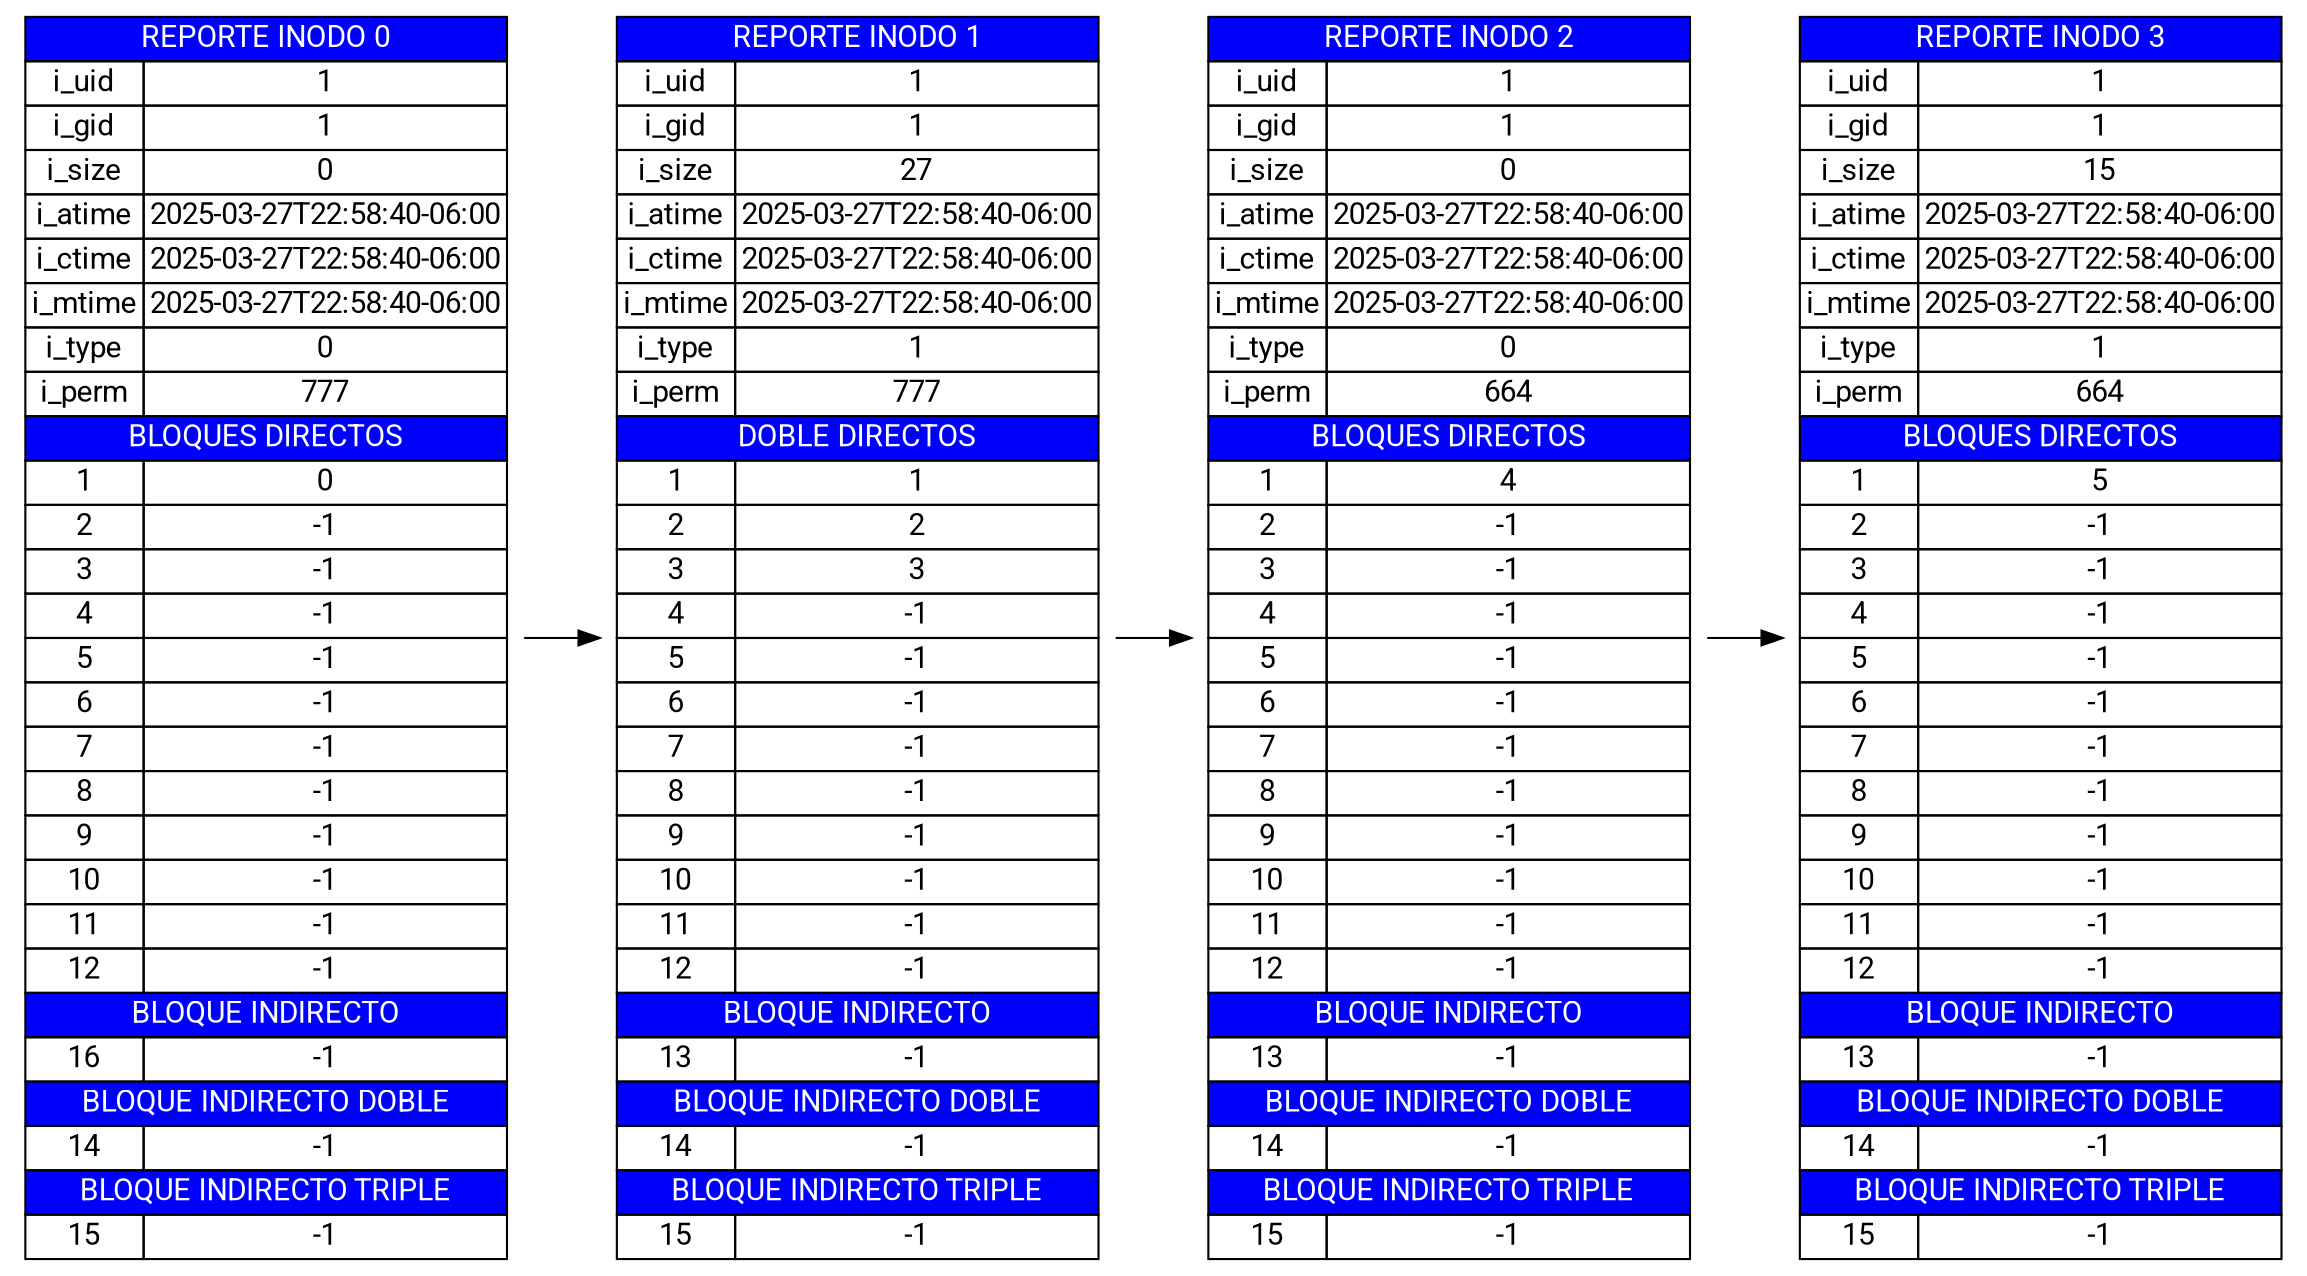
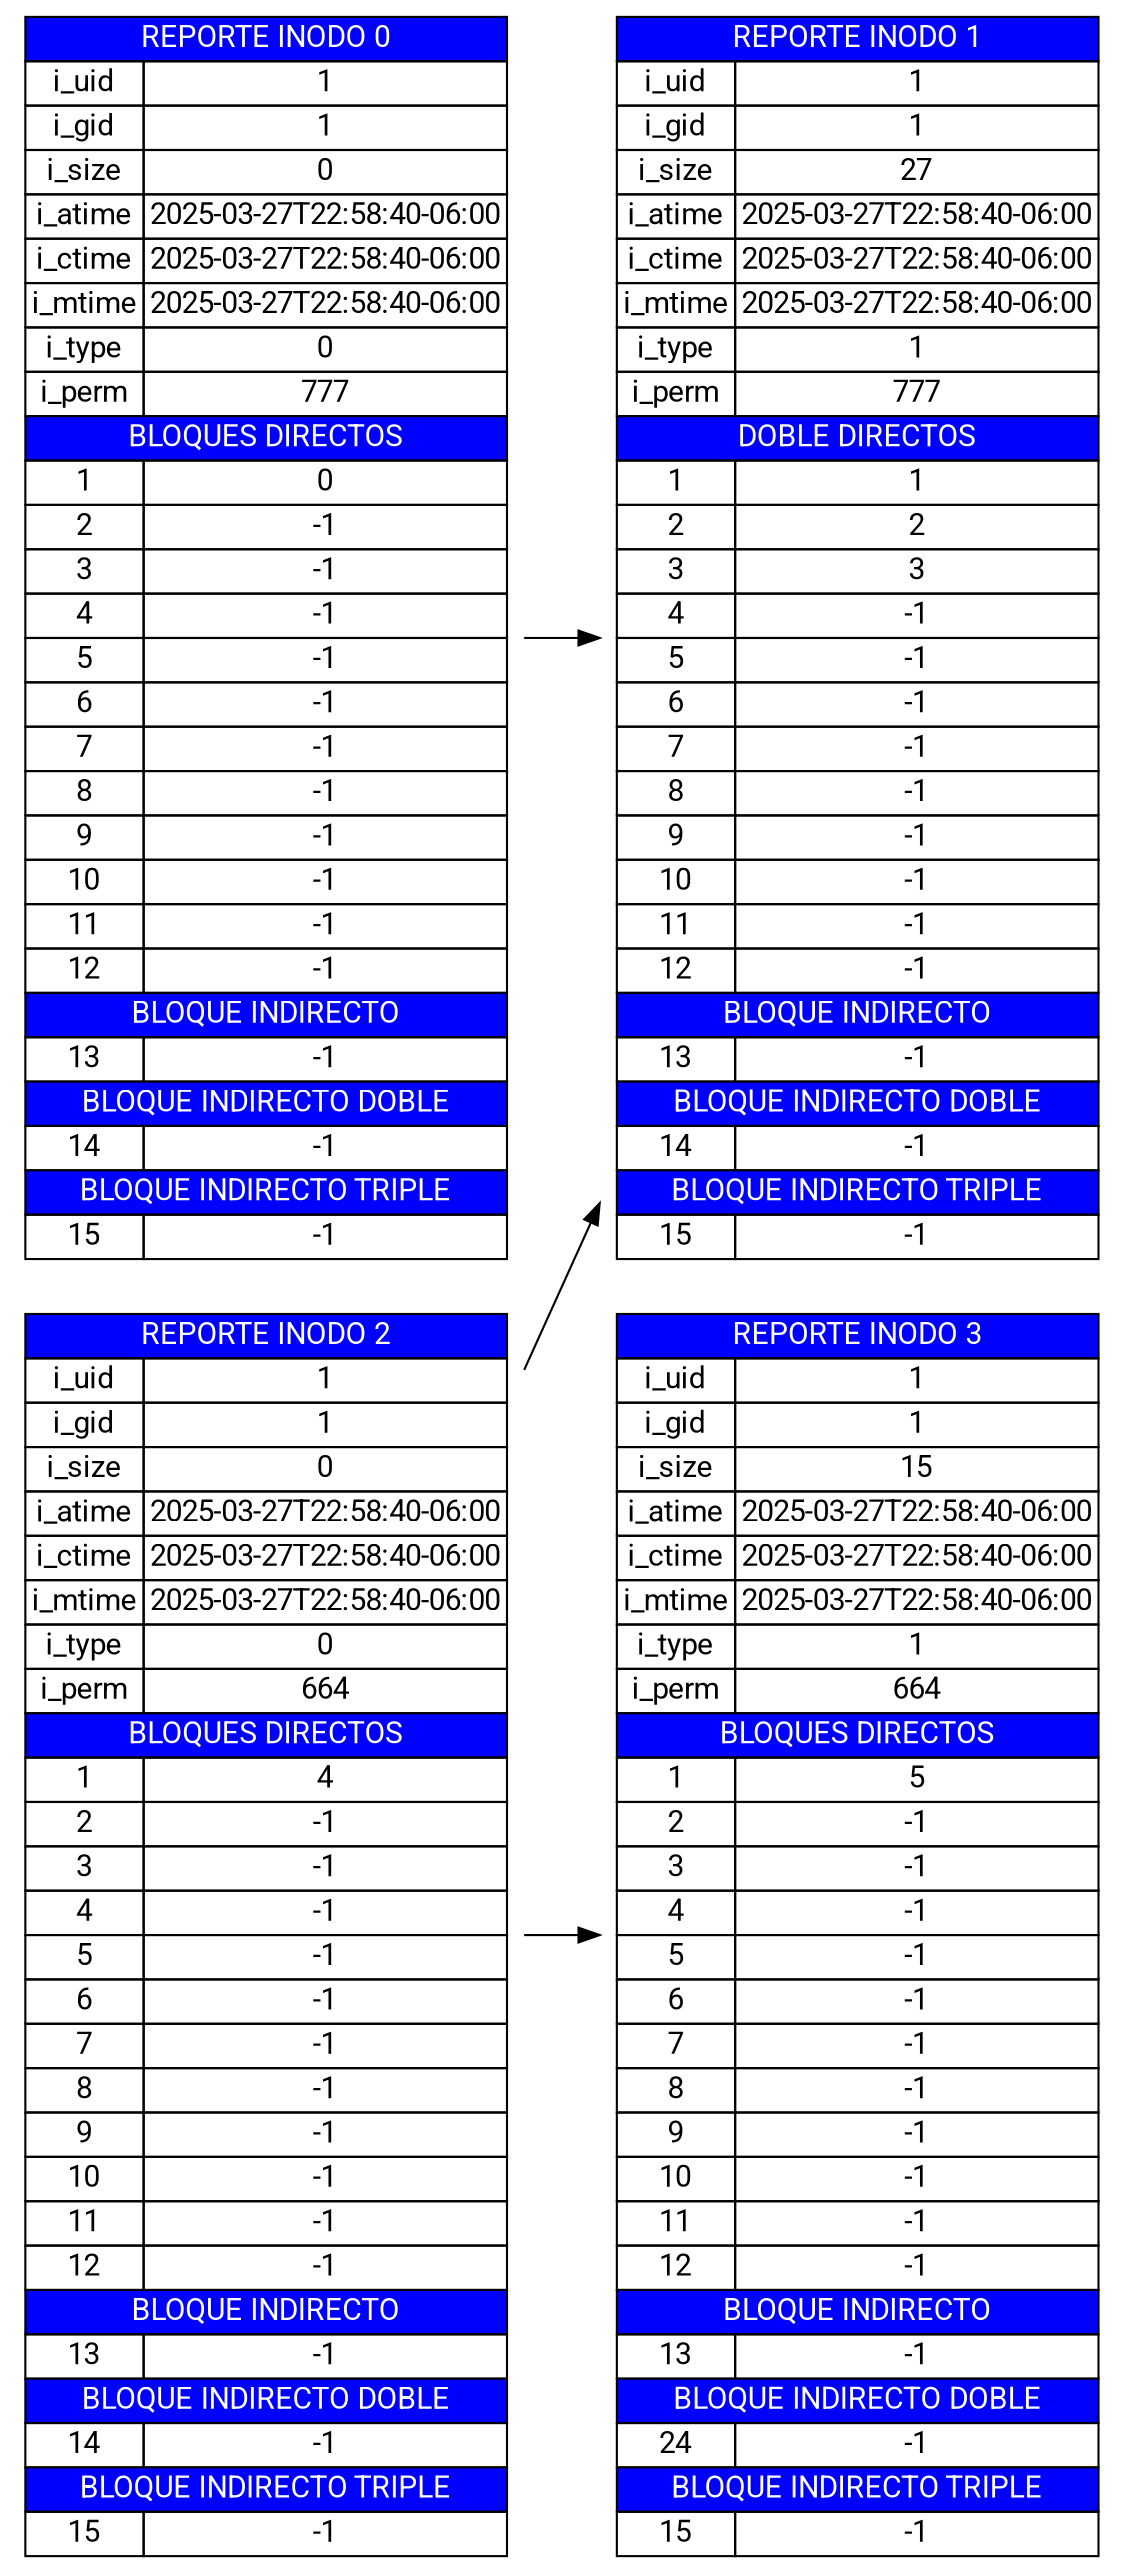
edge "REPORTE INODO 1" -> "REPORTE INODO 2": reversed
node "REPORTE INODO 0": text "16" -> "13"
node "REPORTE INODO 3": text "14" -> "24"
